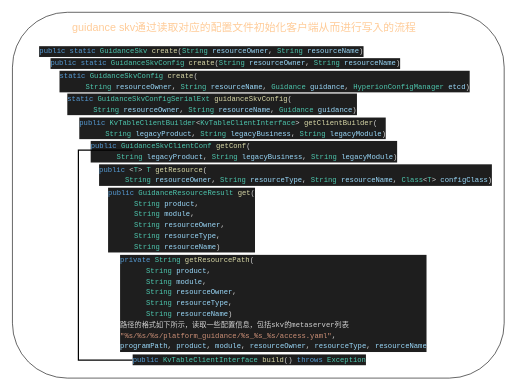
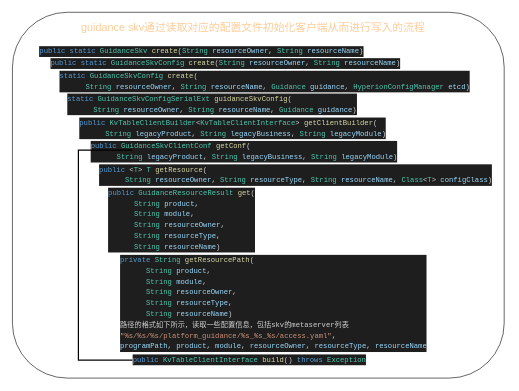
node "guidance skv通过读取对应的配置文件初始化客户端从而进行写入的流程": moved (249, 27) -> (258, 27)
